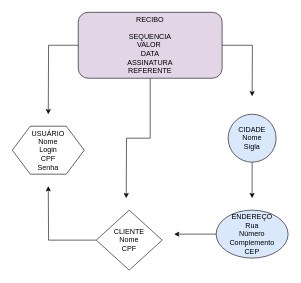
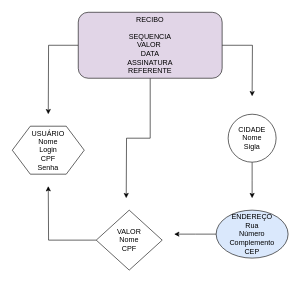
node "CIDADE Nome Sigla": fillcolor #dae8fc -> #ffffff
node "CLIENTE Nome CPF": label "CLIENTE Nome CPF" -> "VALOR Nome CPF"
